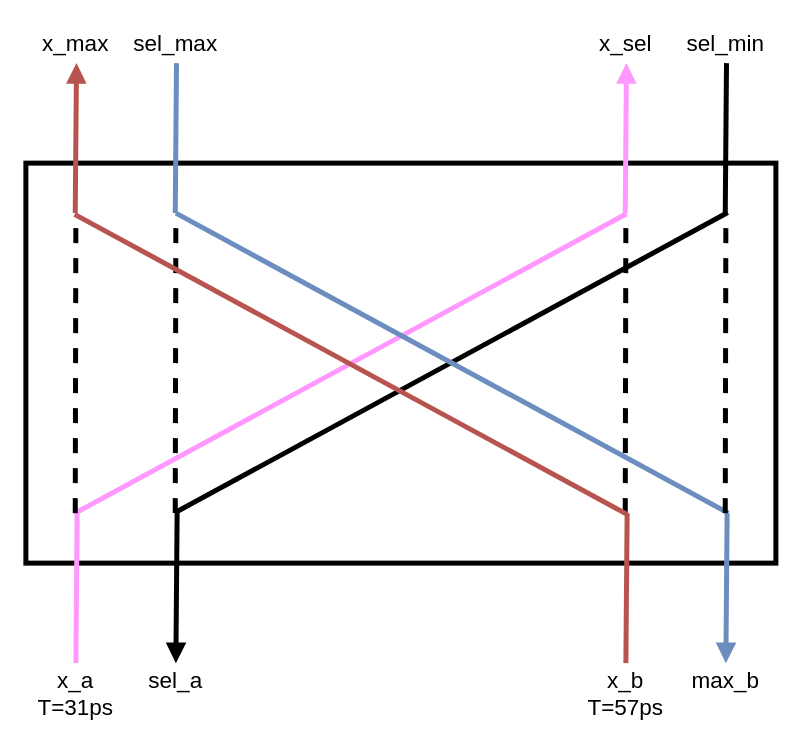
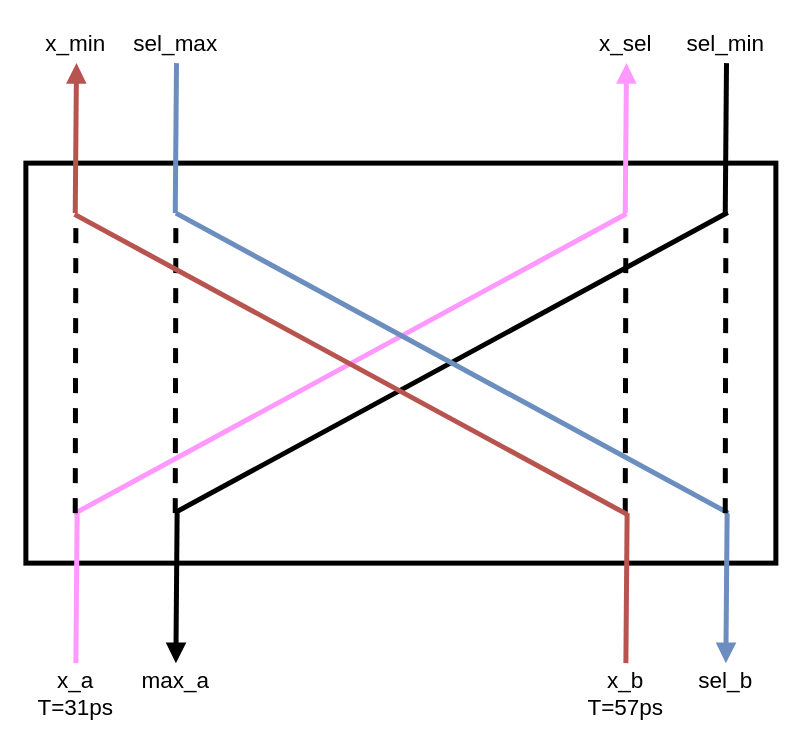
node "x_max": label "x_max" -> "x_min"
node "sel_a": label "sel_a" -> "max_a"
node "max_b": label "max_b" -> "sel_b"
